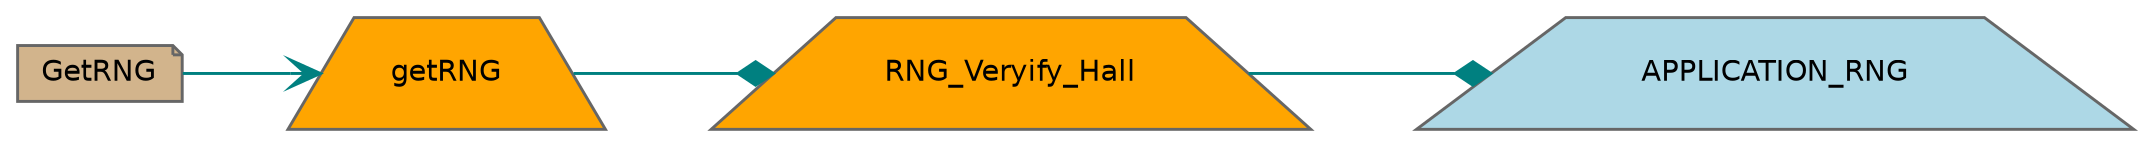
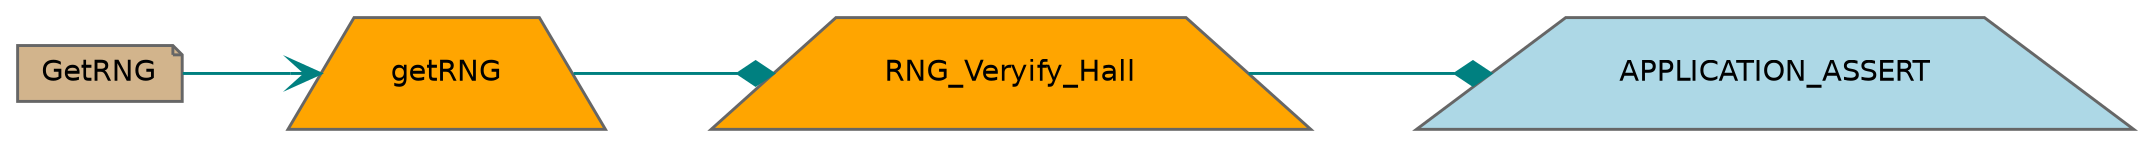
node "APPLICATION_RNG": label "APPLICATION_RNG" -> "APPLICATION_ASSERT"
